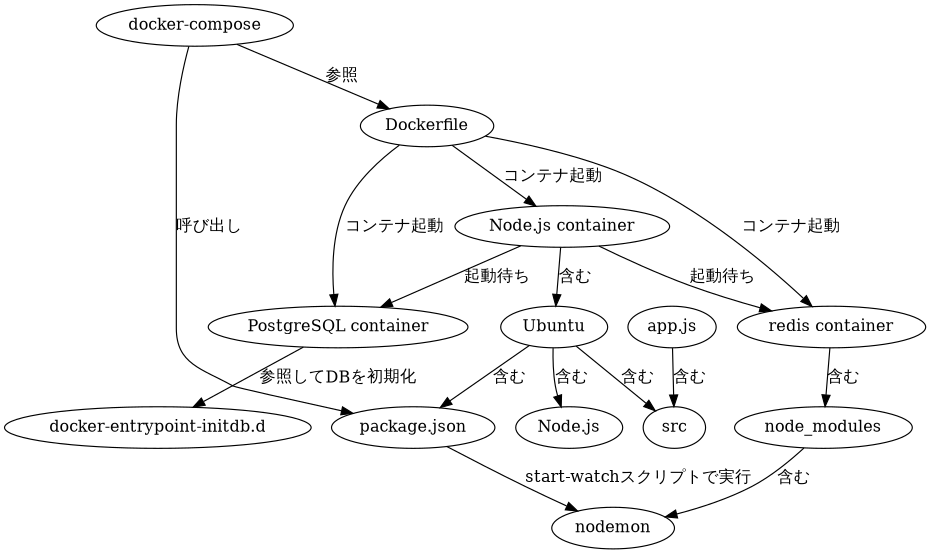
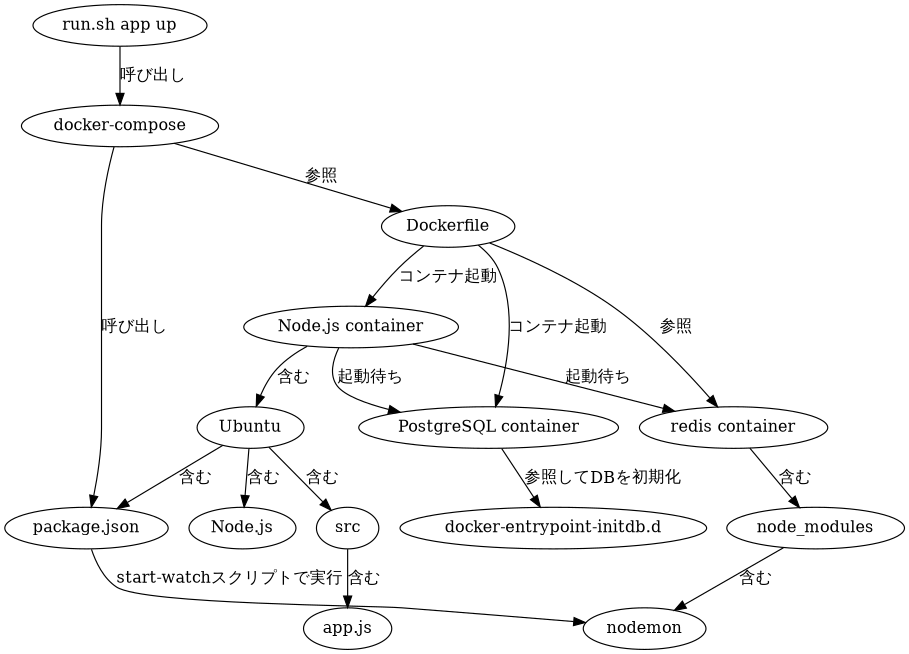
node "run.sh app up": added
edge "Dockerfile" -> "redis container": label "コンテナ起動" -> "参照"
edge "app.js" -> "src": reversed
